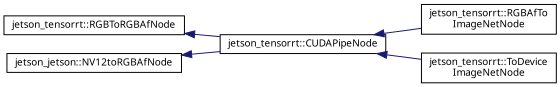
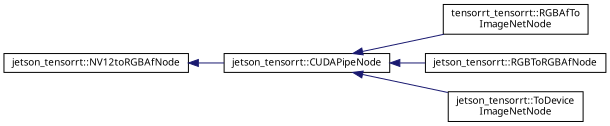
node "jetson_tensorrt::RGBAfTo ImageNetNode": label "jetson_tensorrt::RGBAfTo ImageNetNode" -> "tensorrt_tensorrt::RGBAfTo ImageNetNode"
edge "jetson_tensorrt::CUDAPipeNode" -> "jetson_tensorrt::RGBToRGBAfNode": reversed
node "jetson_jetson::NV12toRGBAfNode": label "jetson_jetson::NV12toRGBAfNode" -> "jetson_tensorrt::NV12toRGBAfNode"
